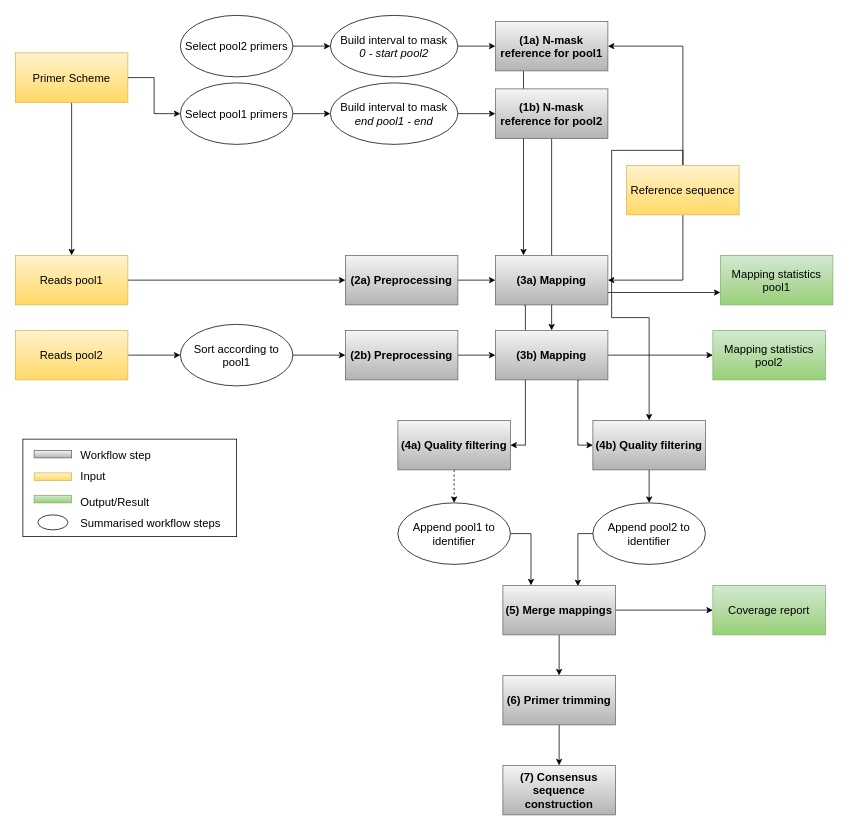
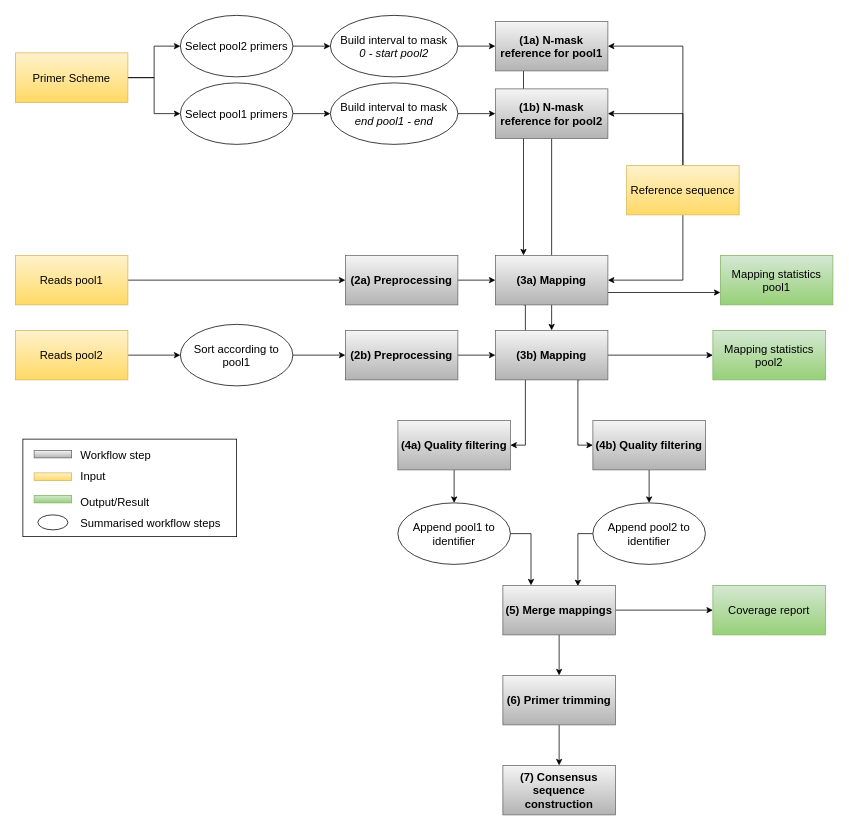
edge "Primer Scheme" -> "Reads pool1": now "Primer Scheme" -> "Select pool2 primers"
edge "Reference sequence" -> "(4b) Quality filtering": now "Reference sequence" -> "(1b) N-mask reference for pool2"
edge "(4a) Quality filtering" -> "Append pool1 to identifier": style dashed -> solid
